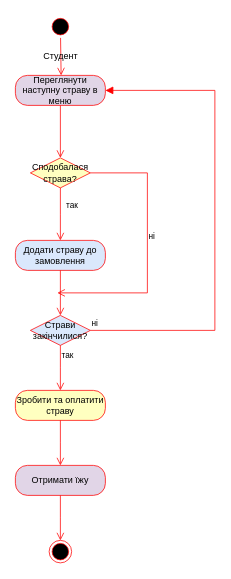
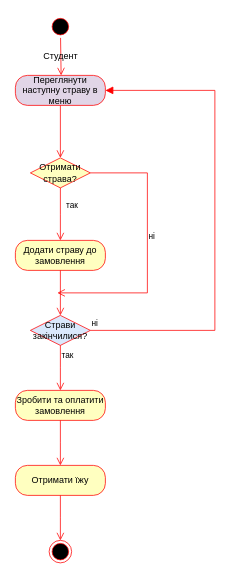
node "Сподобалася страва?": label "Сподобалася страва?" -> "Отримати страва?"
node "Додати страву до замовлення": fillcolor #dae8fc -> #ffffc0
node "Зробити та оплатити страву": label "Зробити та оплатити страву" -> "Зробити та оплатити замовлення"
node "Отримати їжу": fillcolor #e1d5e7 -> #ffffc0
